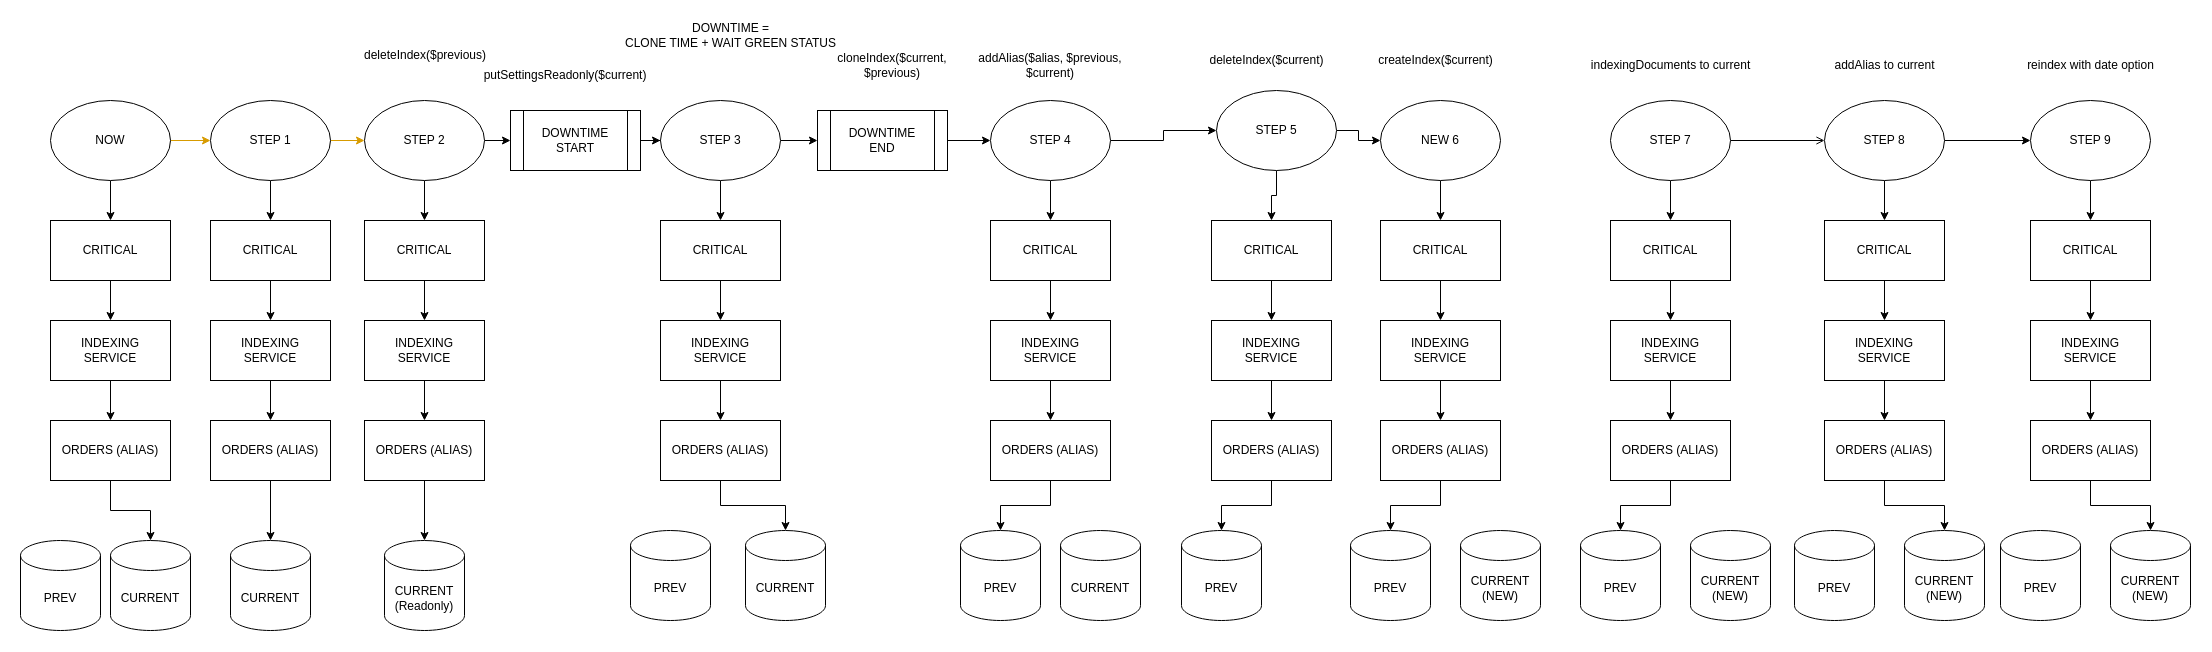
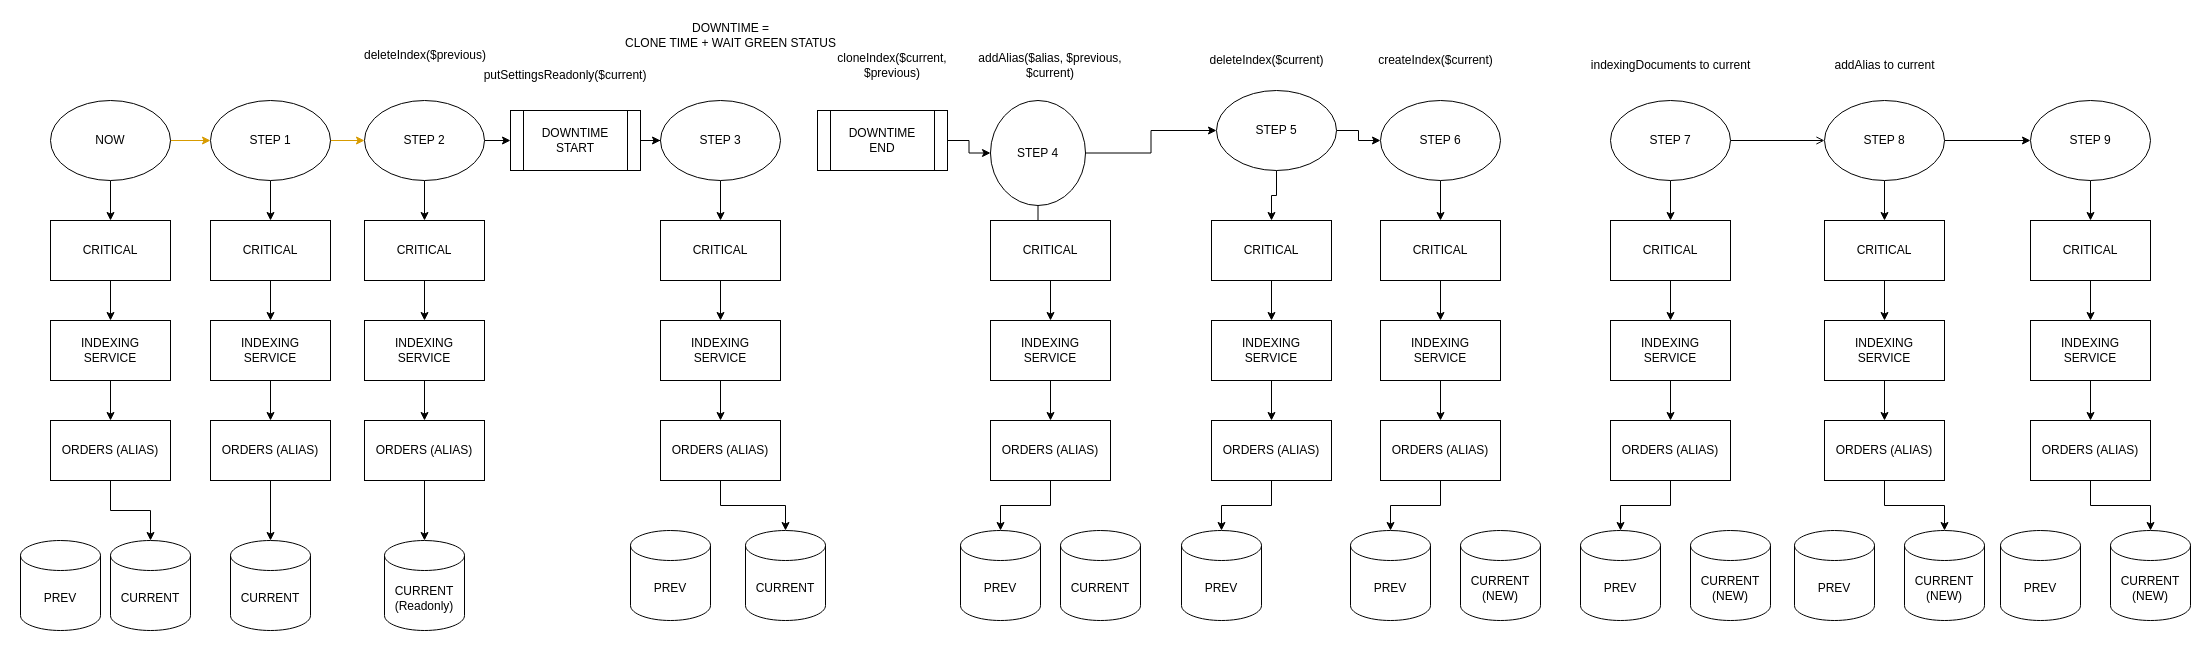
node "reindex with date option": removed
edge "STEP 3" -> "DOWNTIME END": removed
node "STEP 4": size 120x80 -> 95x105
node "NEW 6": label "NEW 6" -> "STEP 6"
